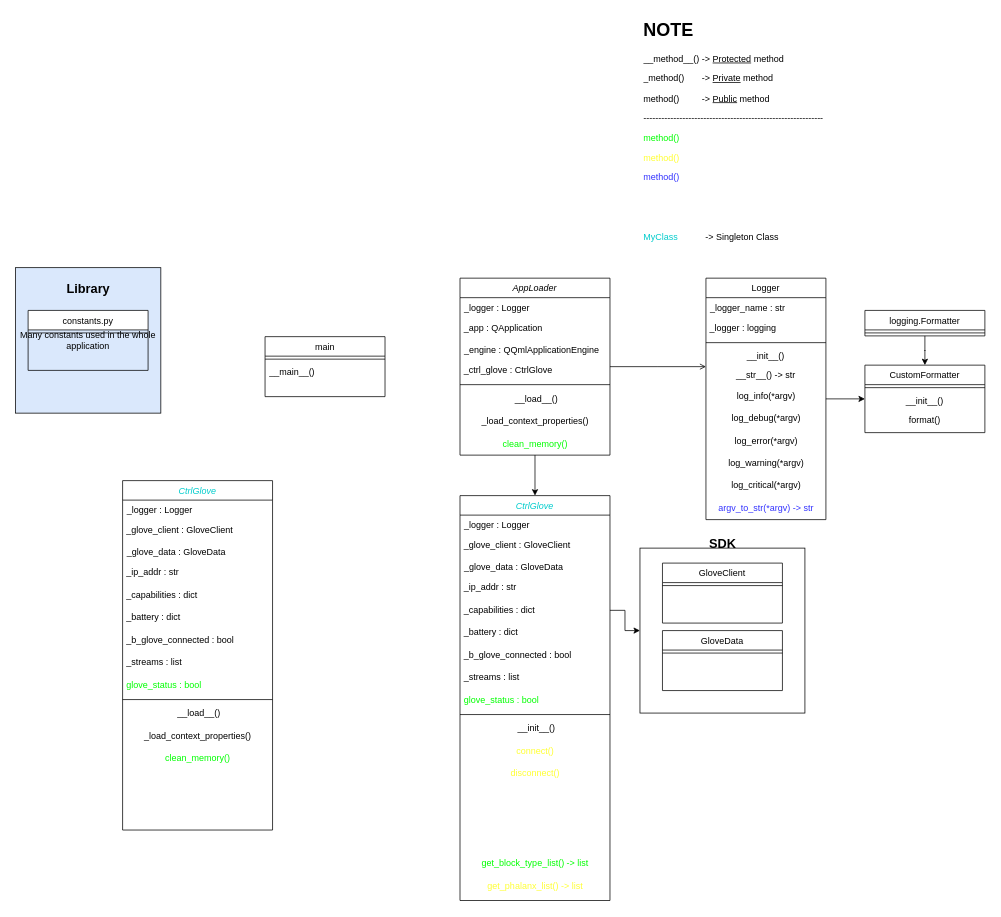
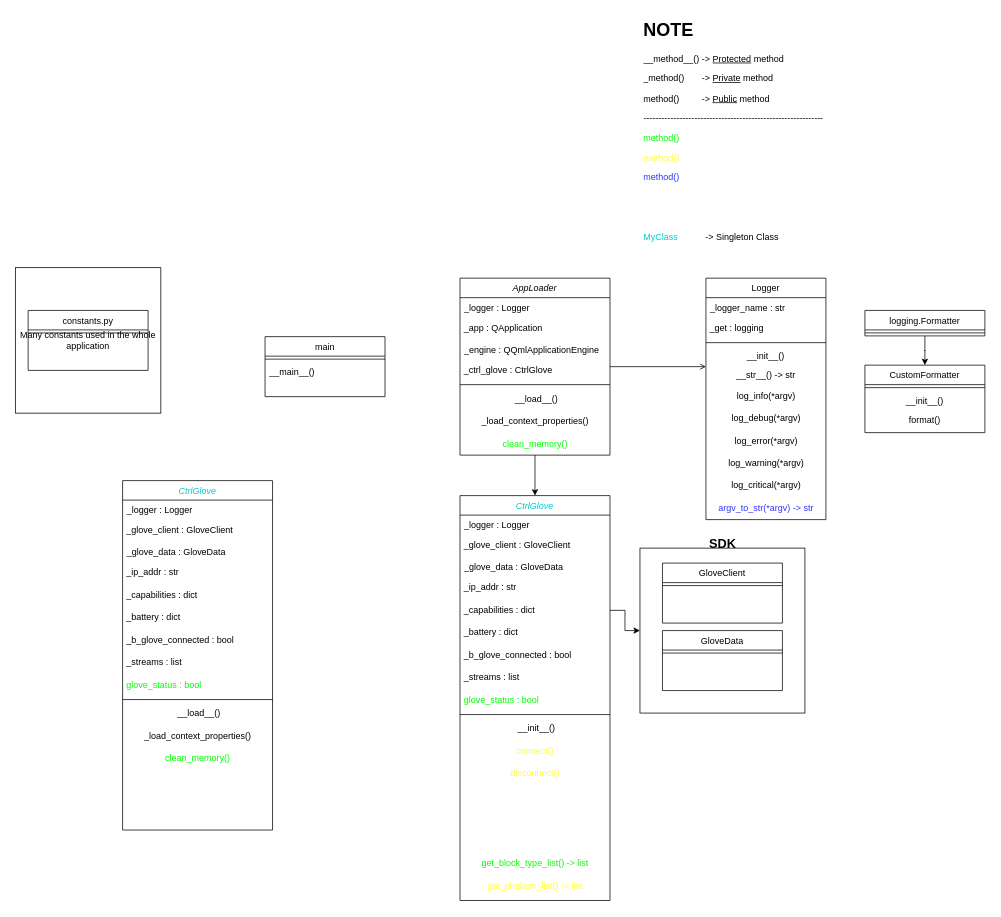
node "Library": removed
node "_logger : logging": label "_logger : logging" -> "_get : logging"
node "Many constants used in the whole application": fillcolor #dae8fc -> #ffffff
edge "Logger" -> "CustomFormatter": removed
